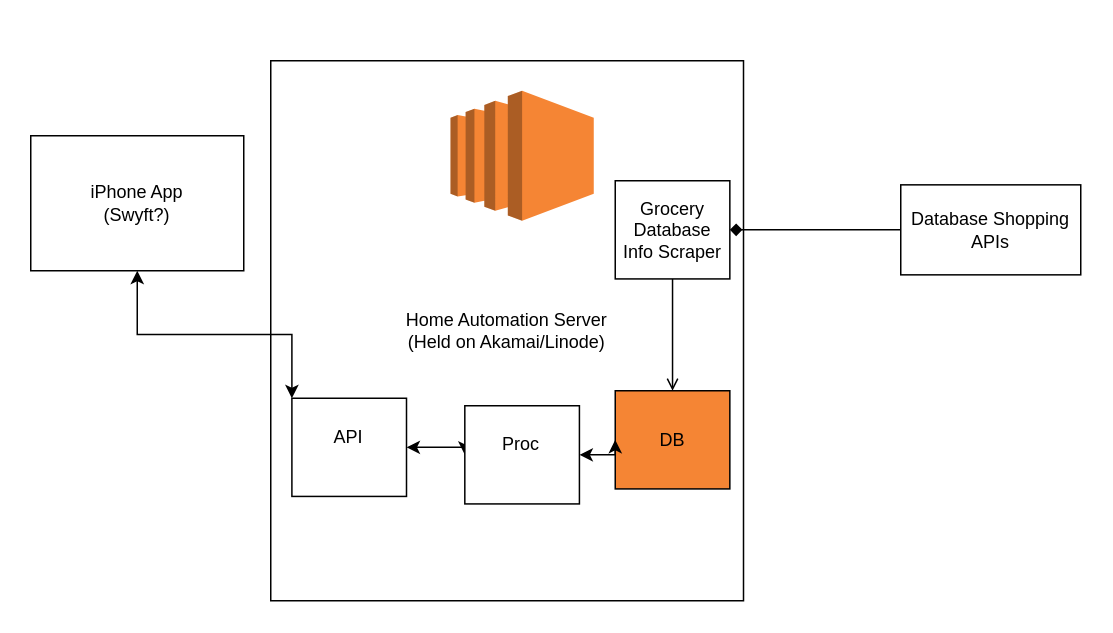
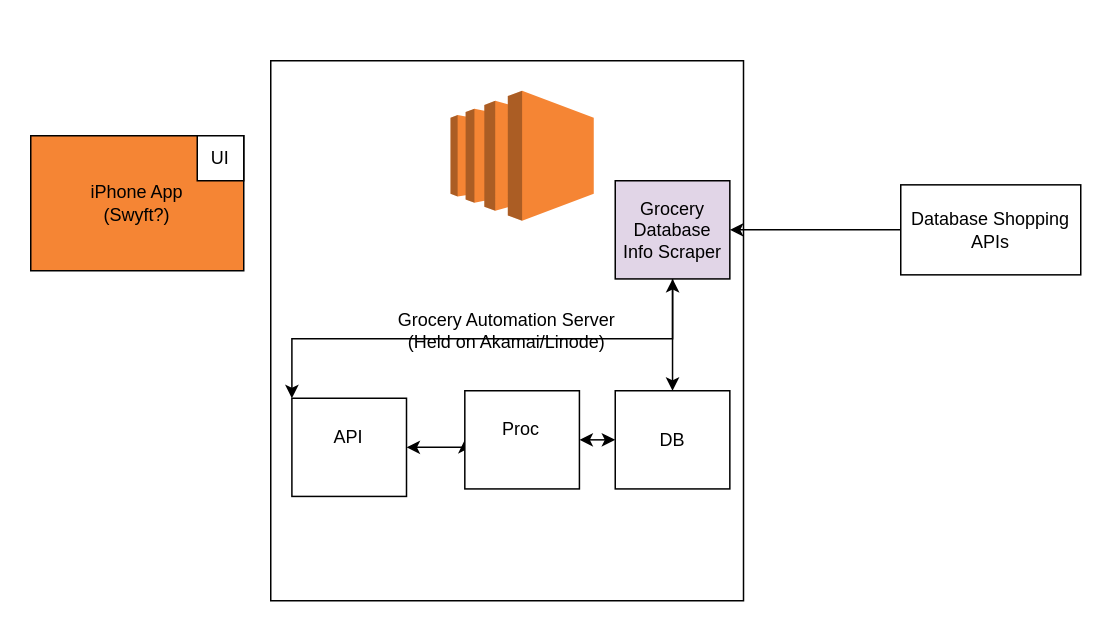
node "UI": added
node "iPhone App (Swyft?)": fillcolor #ffffff -> #f58534
node "Grocery Database Info Scraper": fillcolor #ffffff -> #e1d5e7
edge "Database Shopping APIs" -> "Grocery Database Info Scraper": arrowhead diamond -> classic
node "Home Automation Server (Held on Akamai/Linode)": label "Home Automation Server (Held on Akamai/Linode)" -> "Grocery Automation Server (Held on Akamai/Linode)"
edge "iPhone App (Swyft?)" -- "API": now "Grocery Database Info Scraper" -- "API"
edge "Grocery Database Info Scraper" -> "DB": arrowhead open -> classic
node "DB": fillcolor #f58534 -> #ffffff
node "Proc": moved (522, 455) -> (522, 440)
